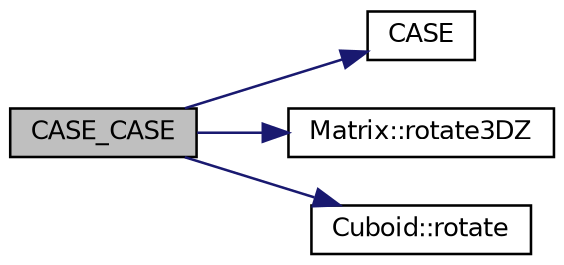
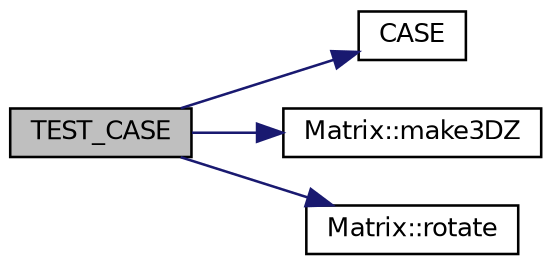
node "CASE_CASE": label "CASE_CASE" -> "TEST_CASE"
node "Matrix::rotate3DZ": label "Matrix::rotate3DZ" -> "Matrix::make3DZ"
node "Cuboid::rotate": label "Cuboid::rotate" -> "Matrix::rotate"
